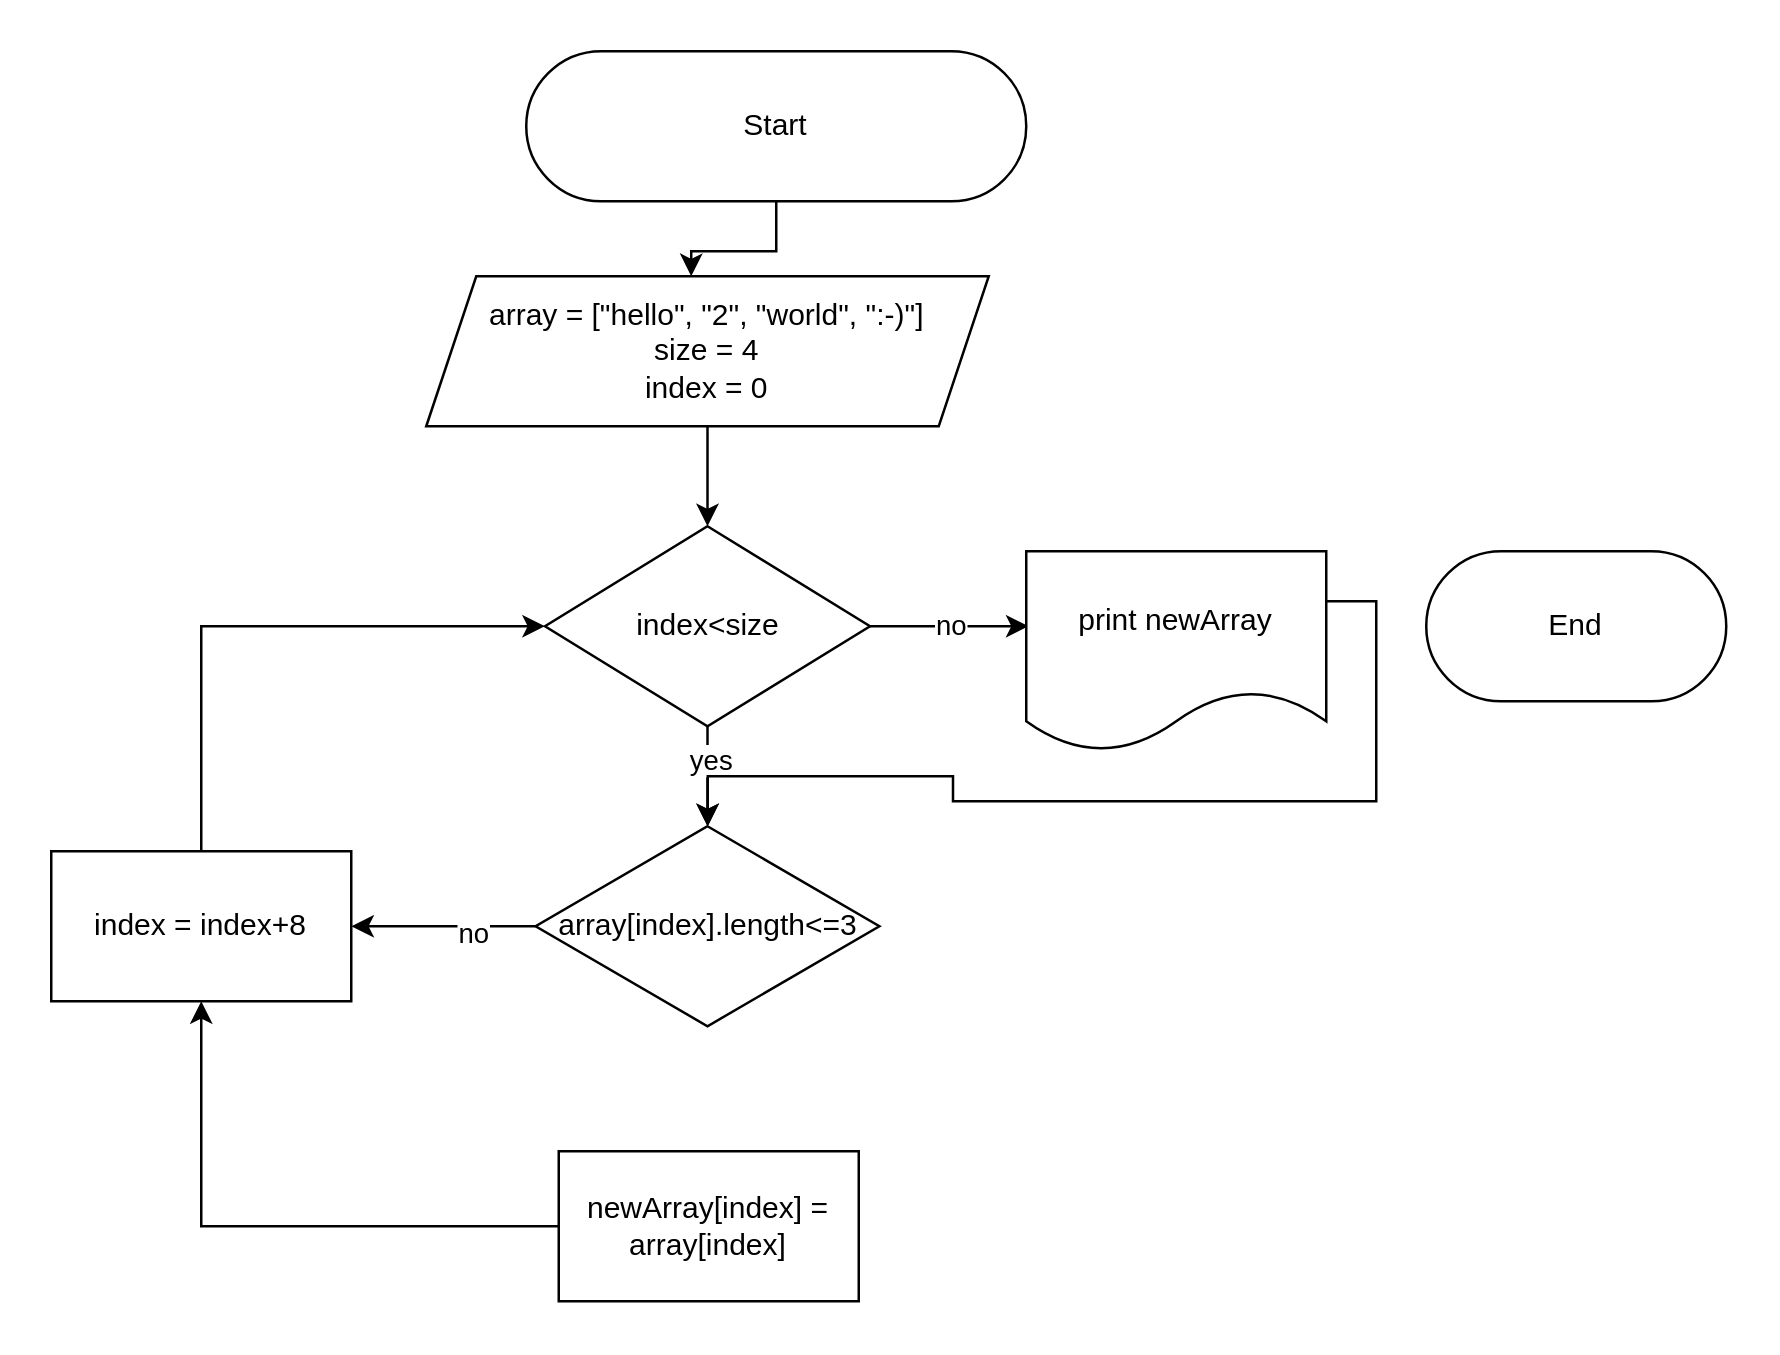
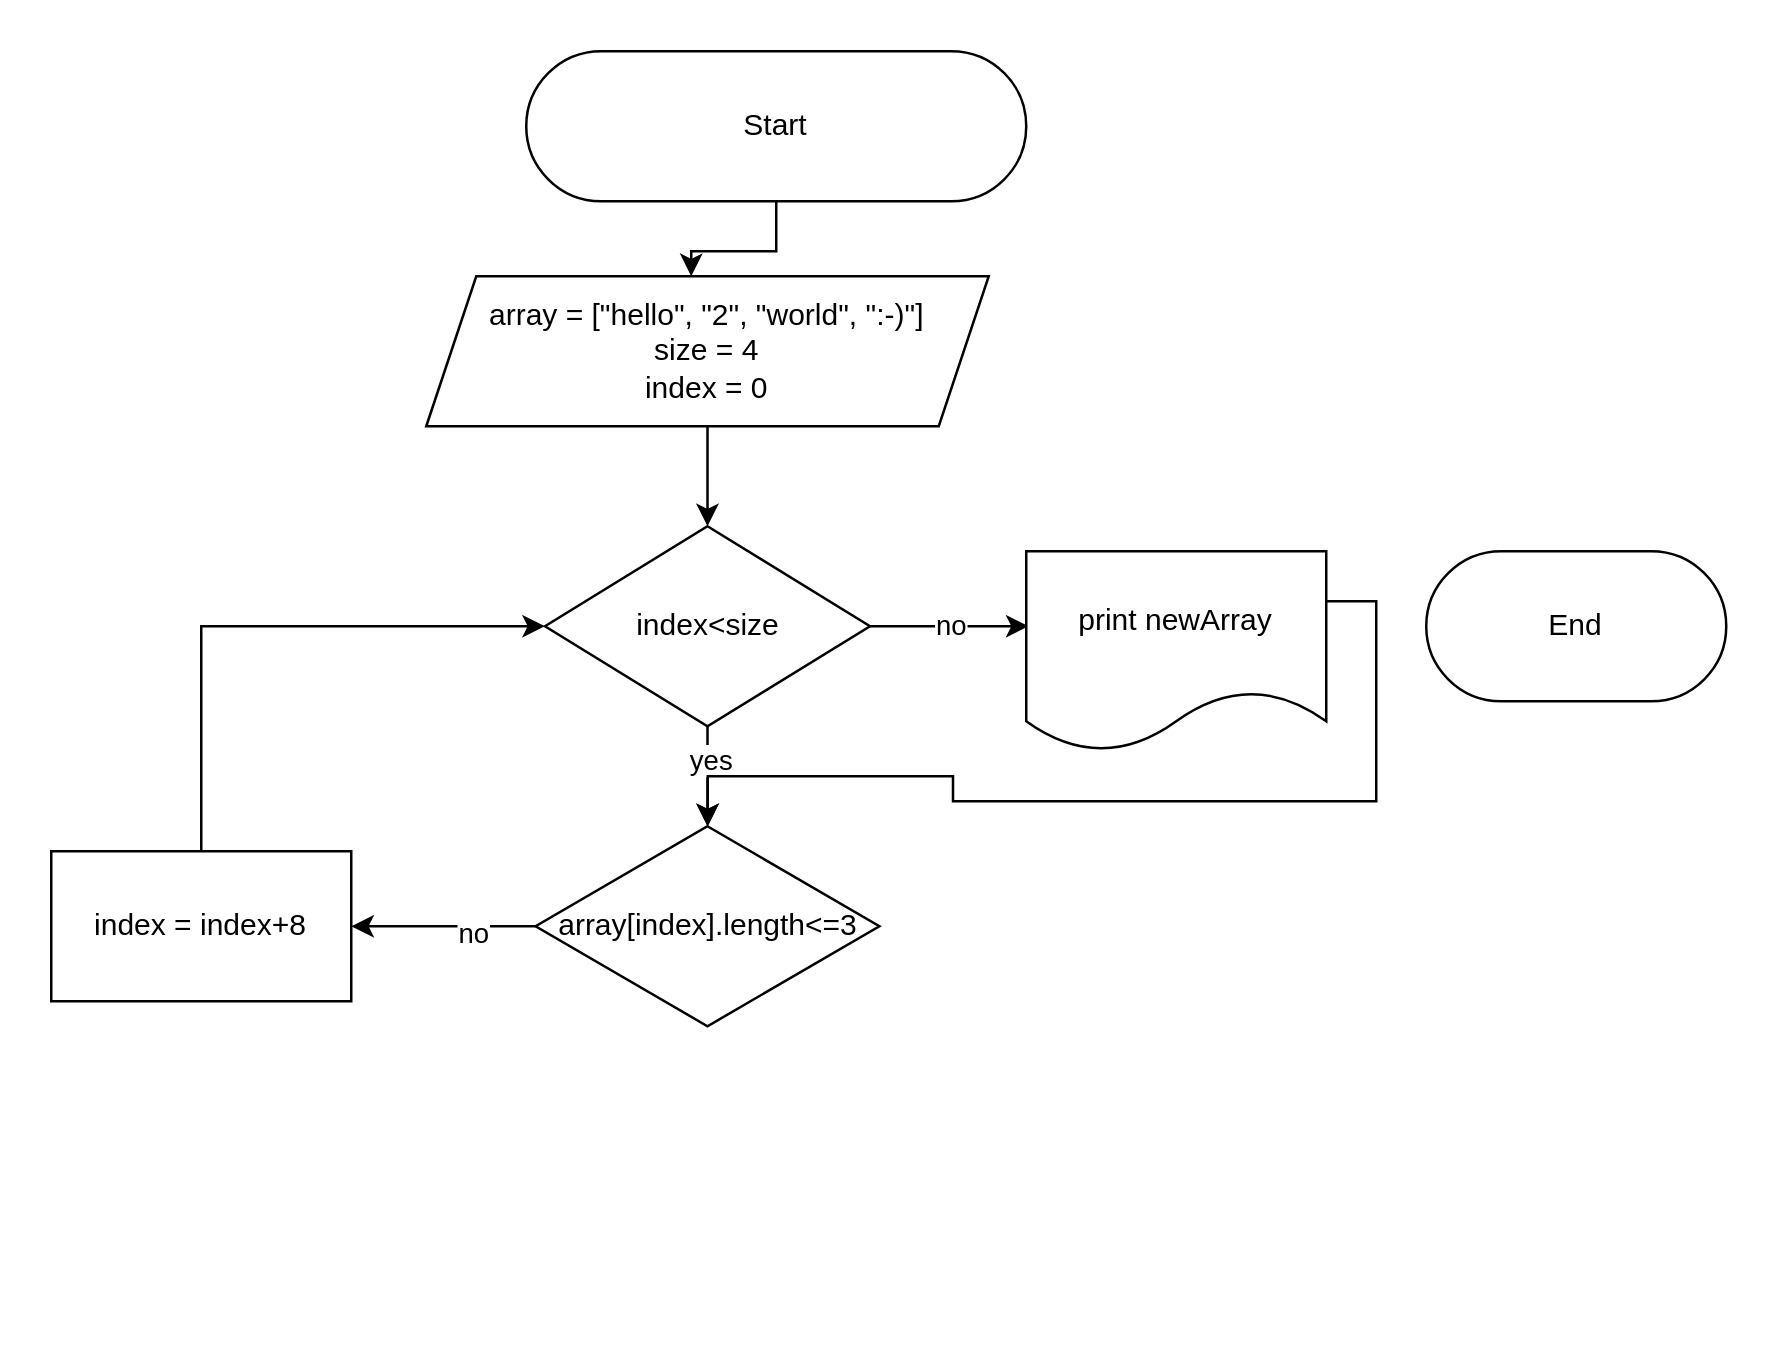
edge "newArray[index] = array[index]" -> "index = index+8": removed
node "newArray[index] = array[index]": removed
